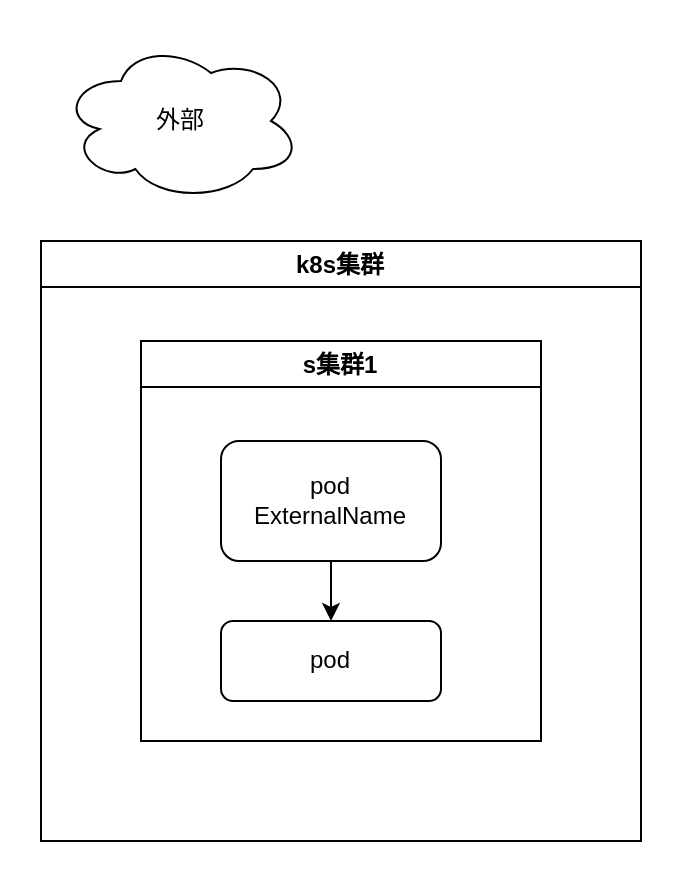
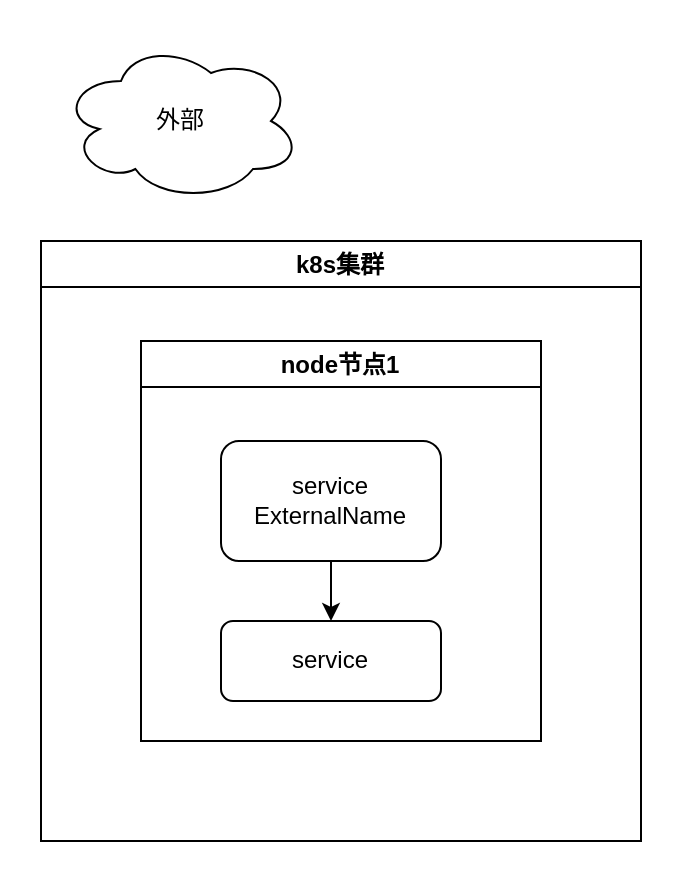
node "s集群1": label "s集群1" -> "node节点1"
node "pod ExternalName": label "pod ExternalName" -> "service ExternalName"
node "pod": label "pod" -> "service"
